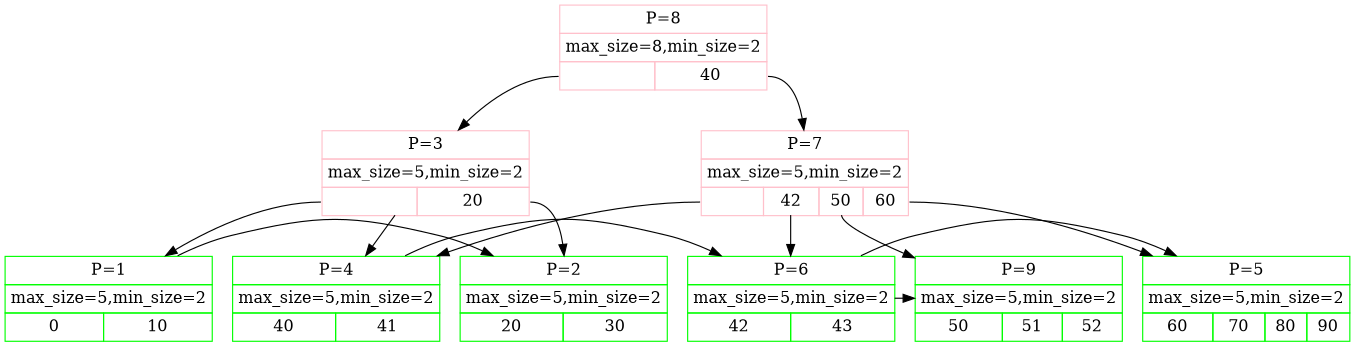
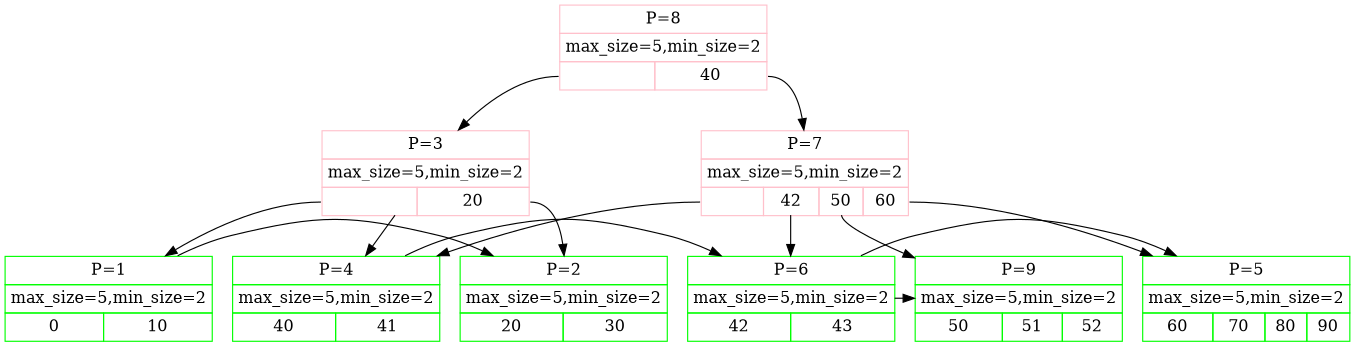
node "P=8": text "max_size=8,min_size=2" -> "max_size=5,min_size=2"
